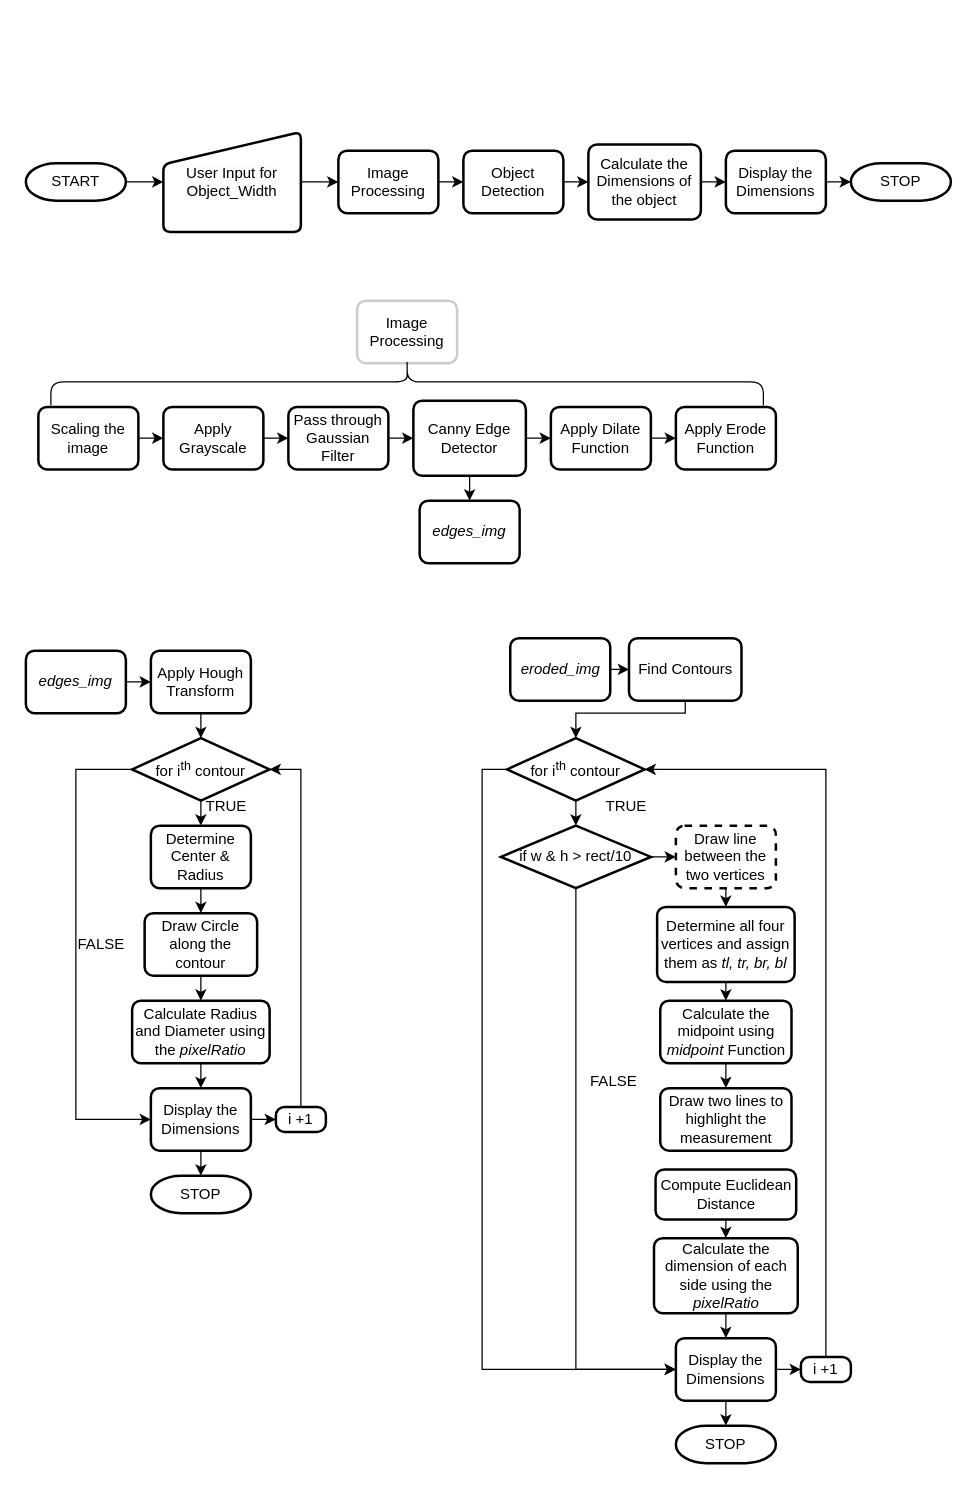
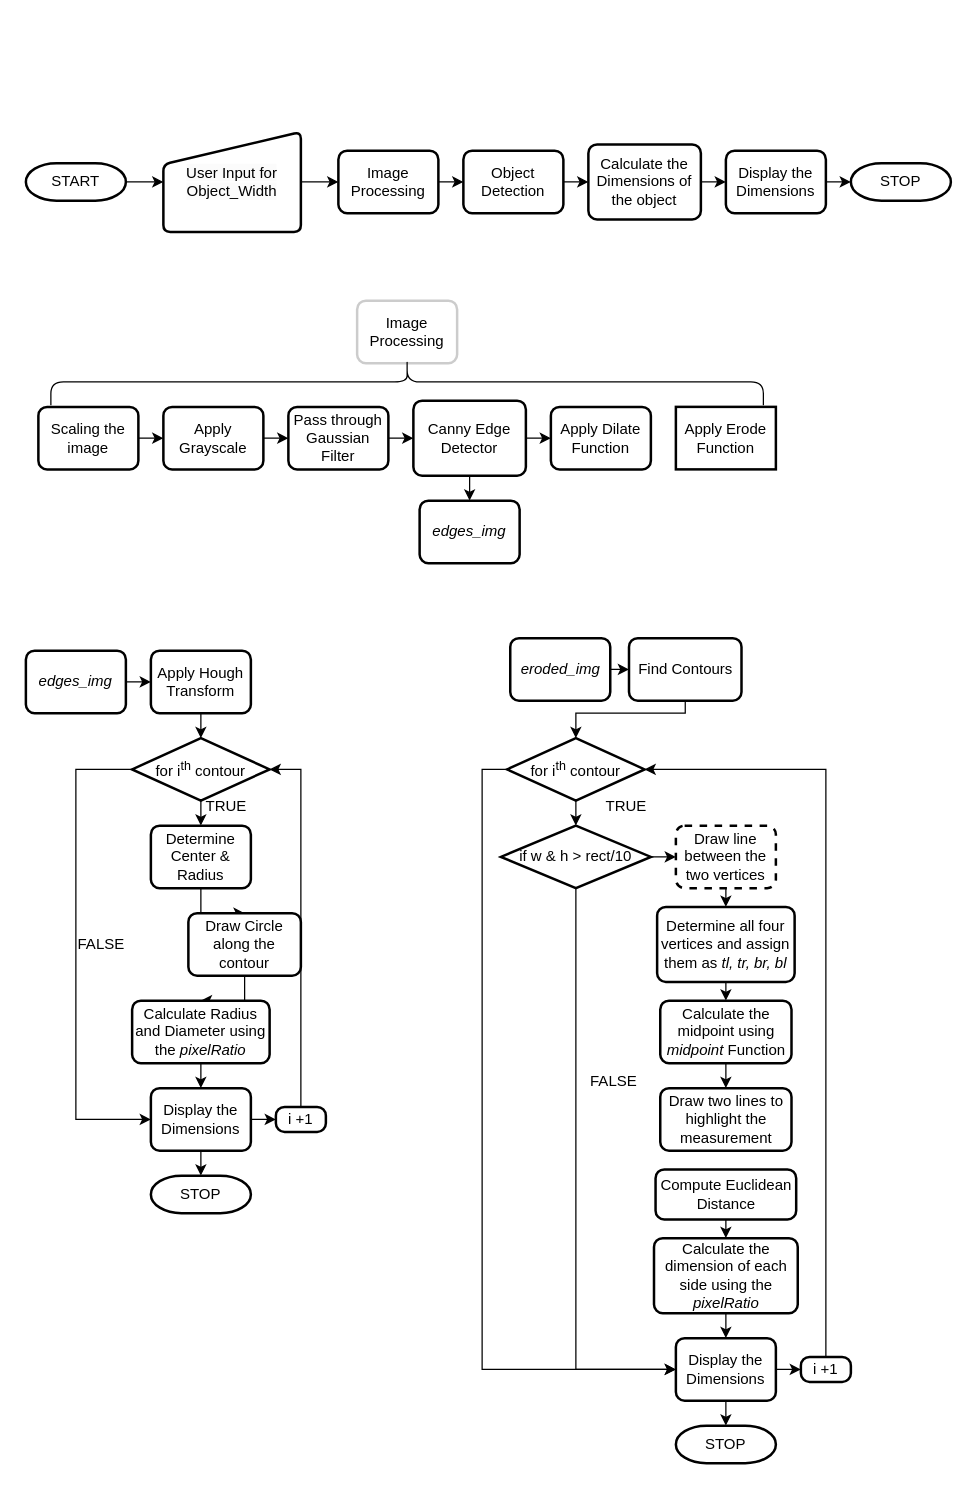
edge "Apply Dilate Function" -> "Apply Erode Function": removed
node "Apply Erode Function": shape rounded rectangle -> rectangle
node "Draw Circle along the contour": moved (201, 944) -> (244, 944)
